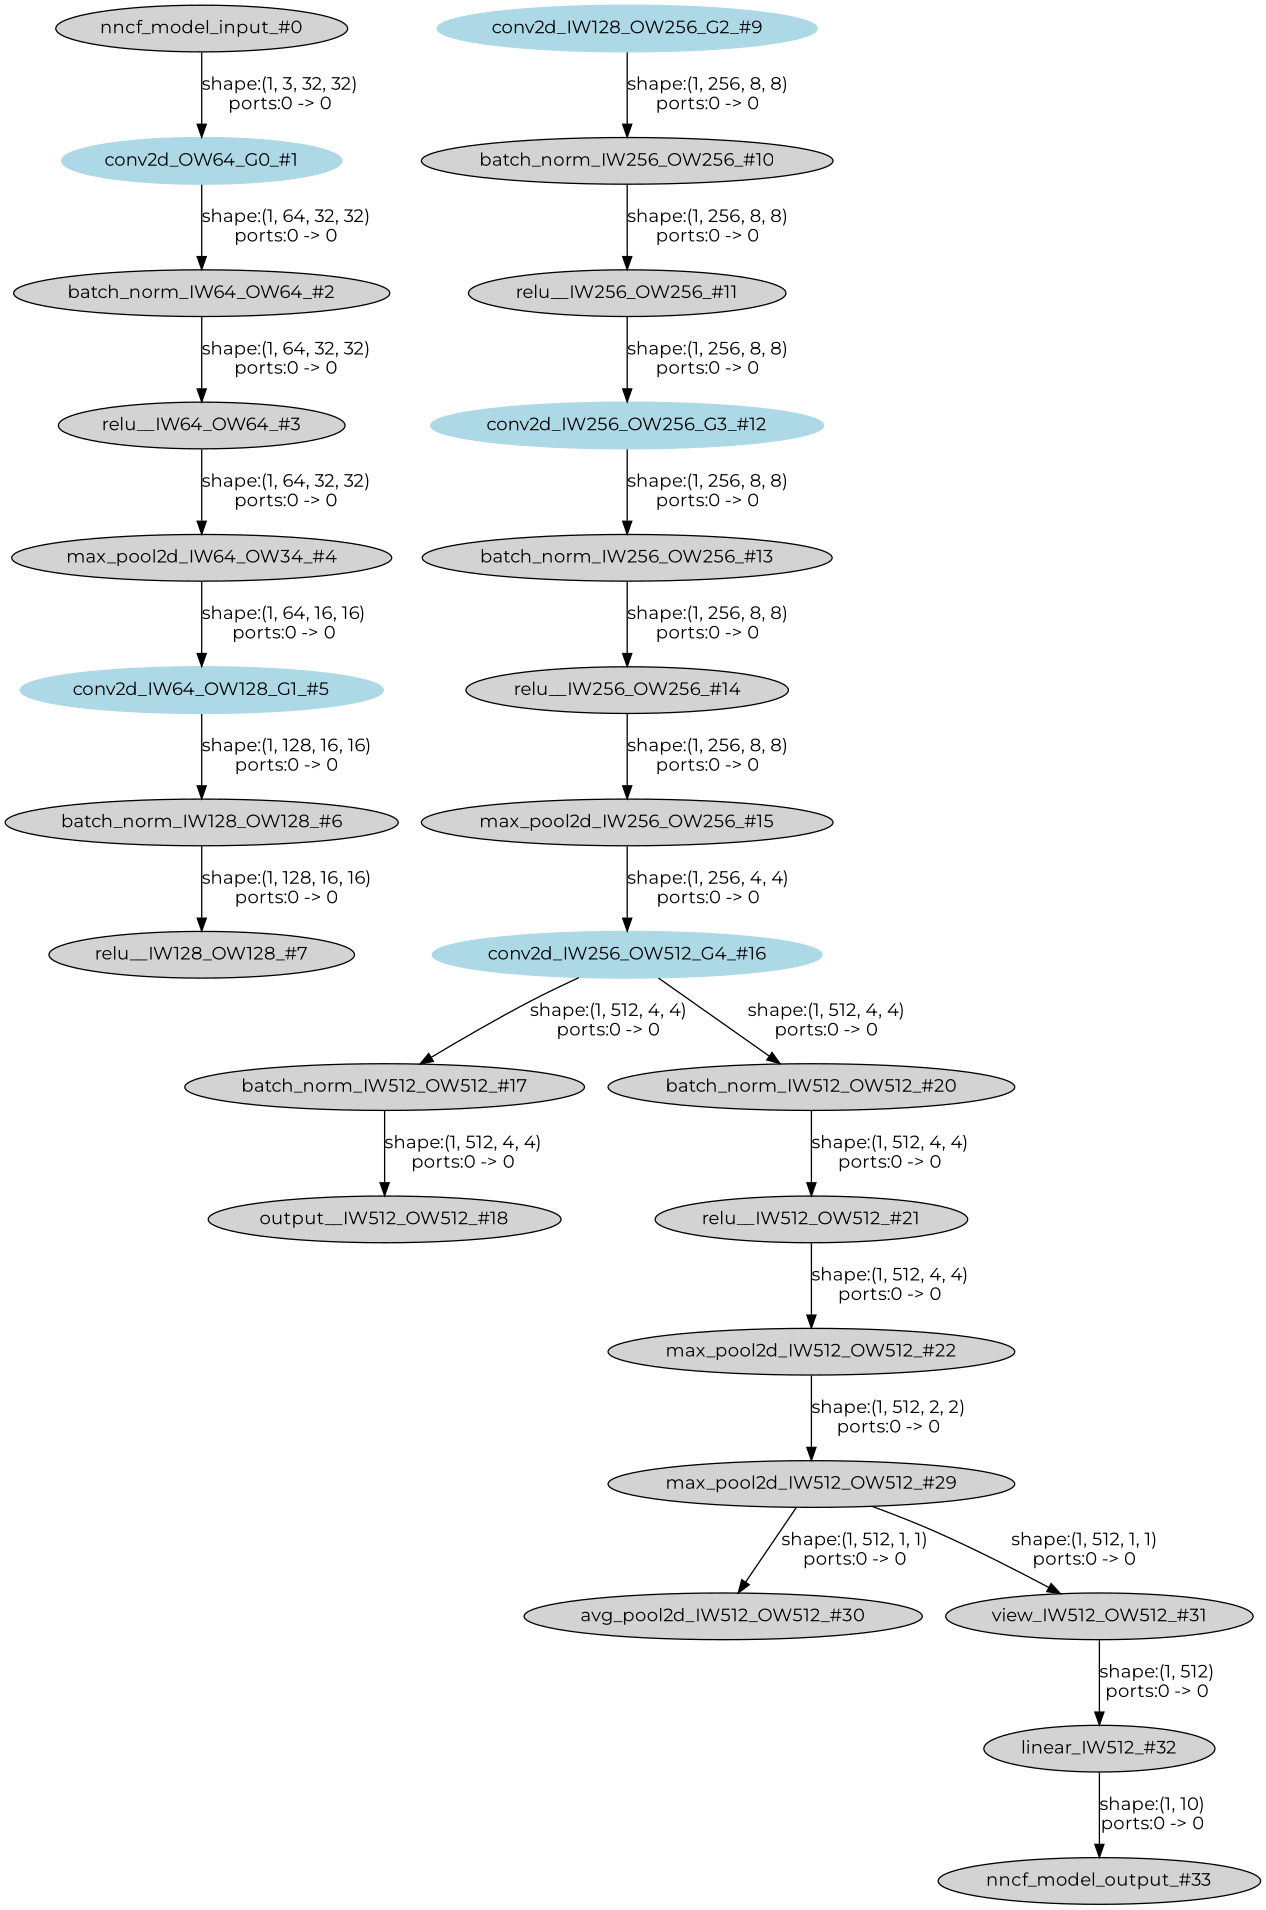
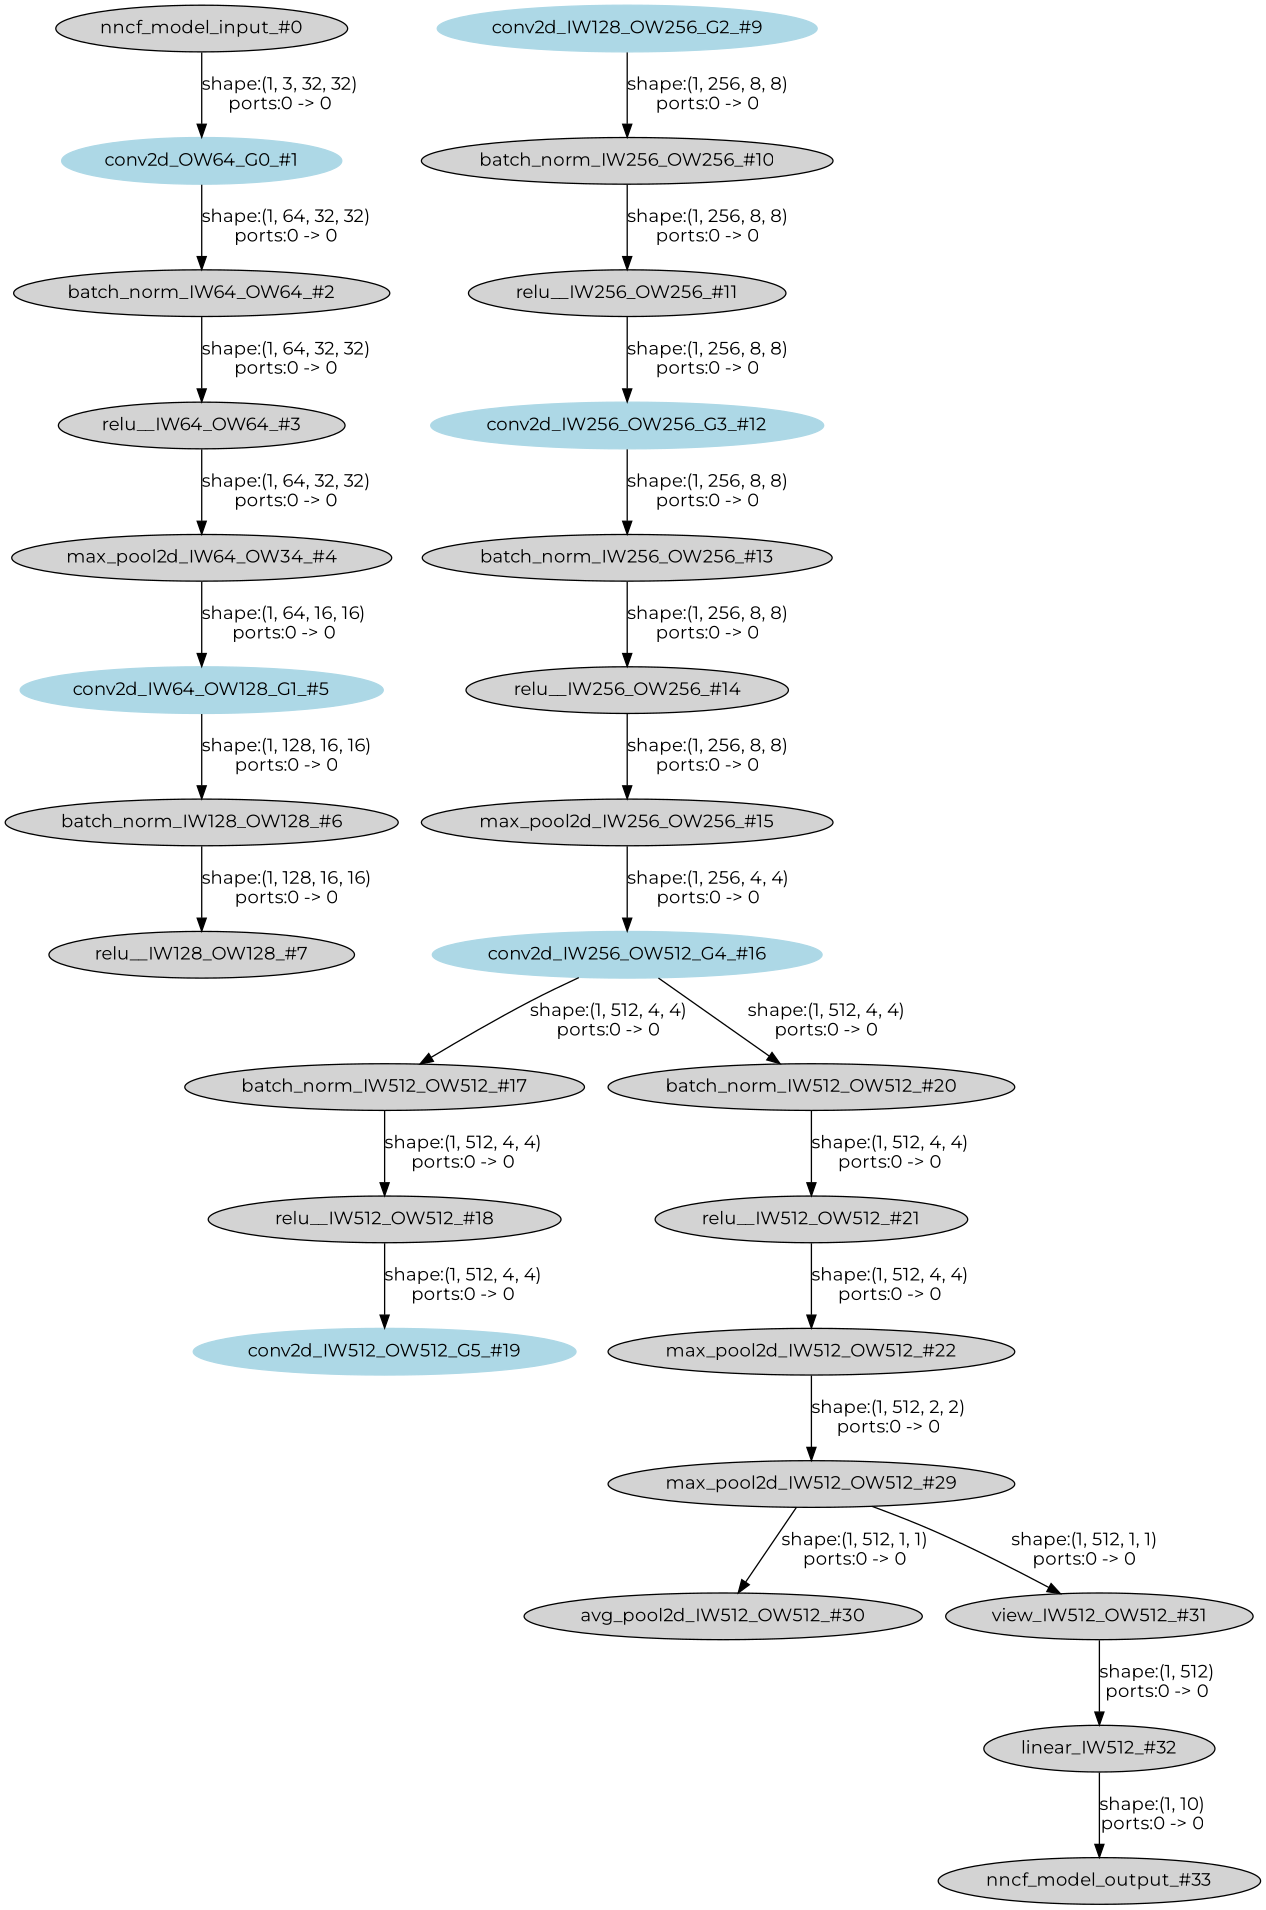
node "output__IW512_OW512_#18": label "output__IW512_OW512_#18" -> "relu__IW512_OW512_#18"
node "conv2d_IW512_OW512_G5_#19": added
